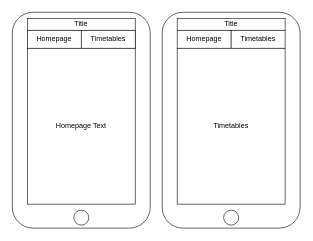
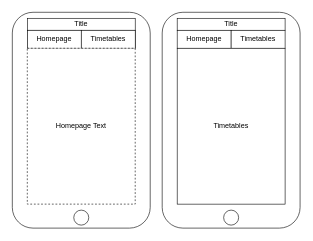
node "Homepage Text": style solid -> dashed
